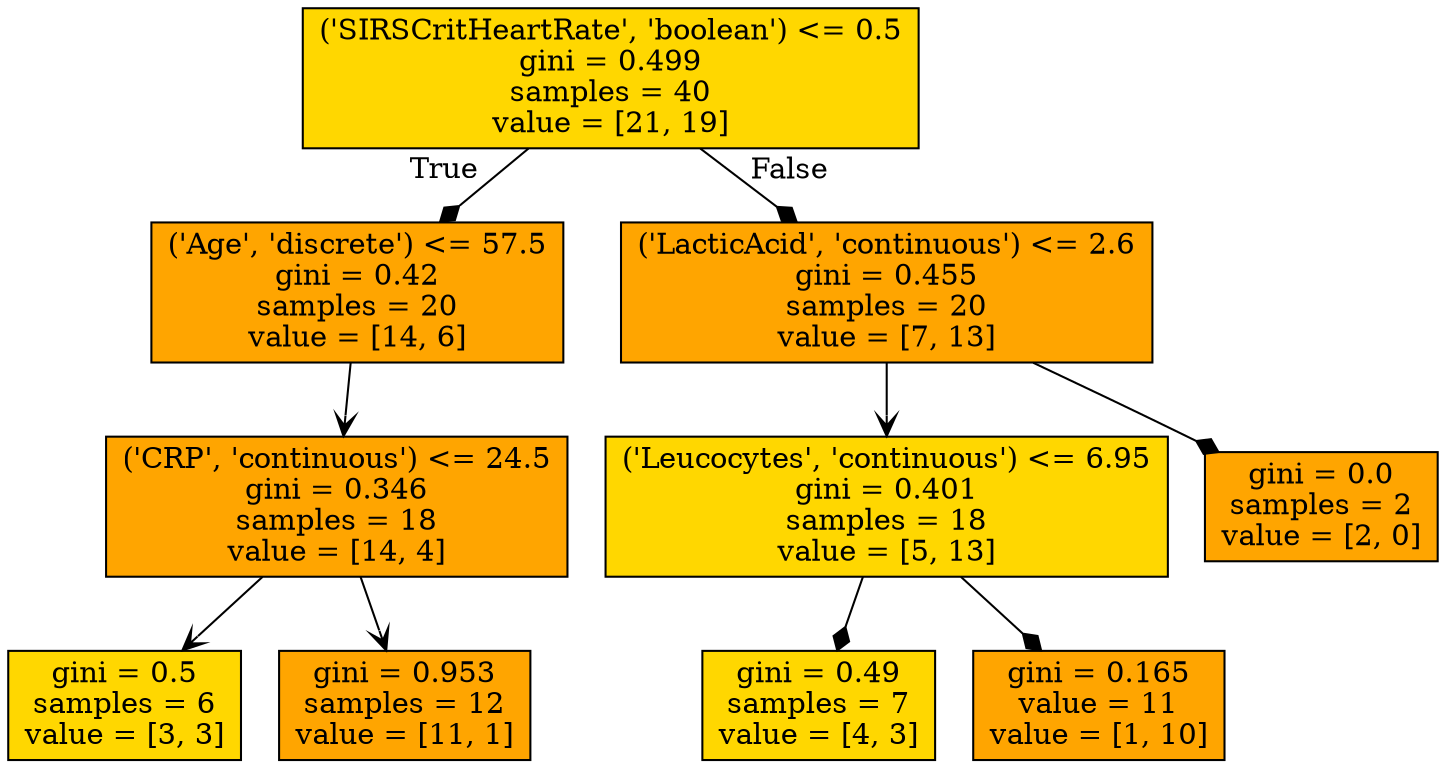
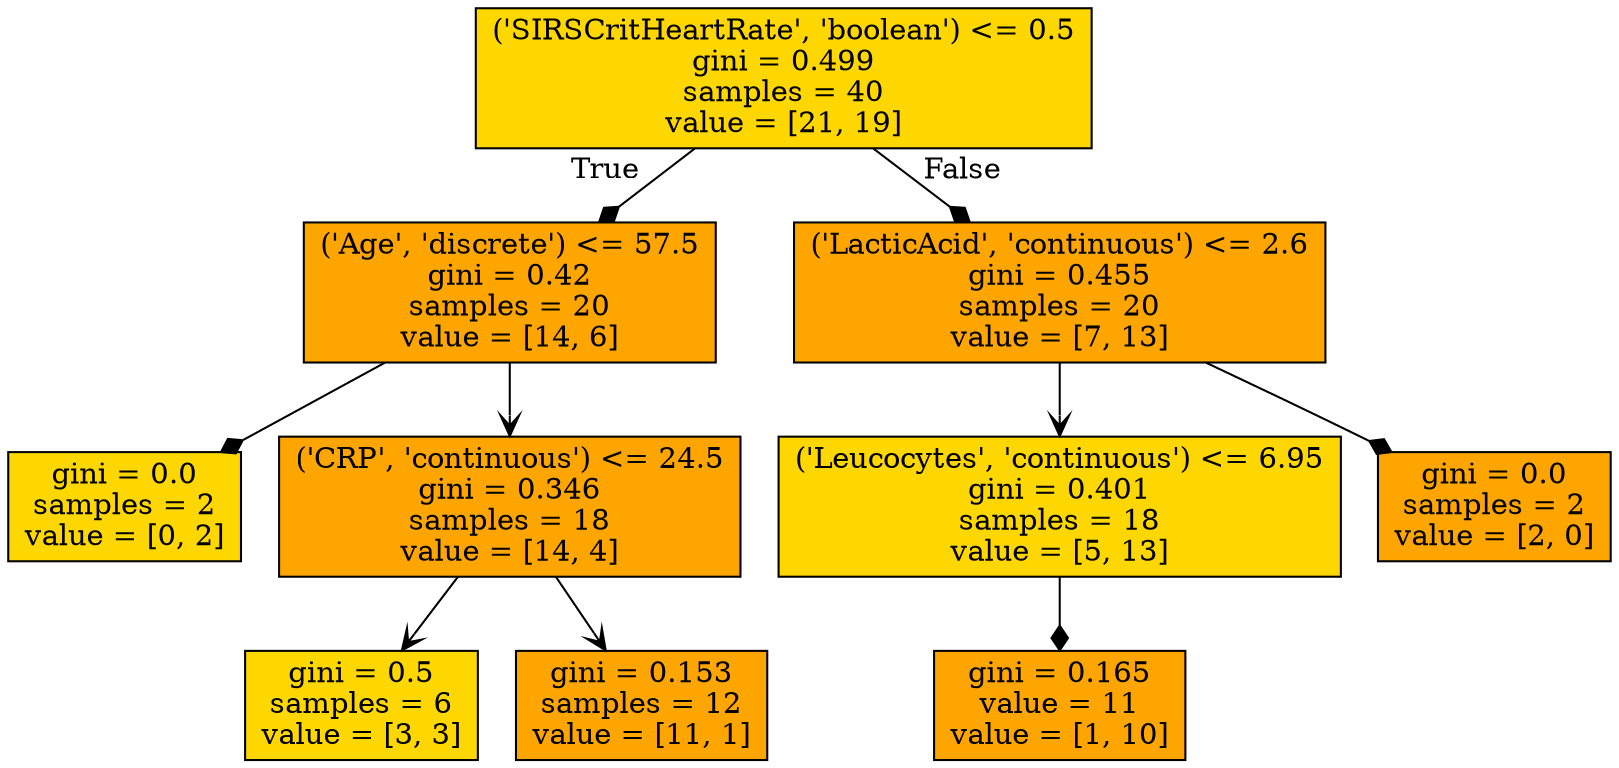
node "gini = 0.0 samples = 2 value = [0, 2]": added
node "gini = 0.953 samples = 12 value = [11, 1]": label "gini = 0.953 samples = 12 value = [11, 1]" -> "gini = 0.153 samples = 12 value = [11, 1]"
node "gini = 0.49 samples = 7 value = [4, 3]": removed
